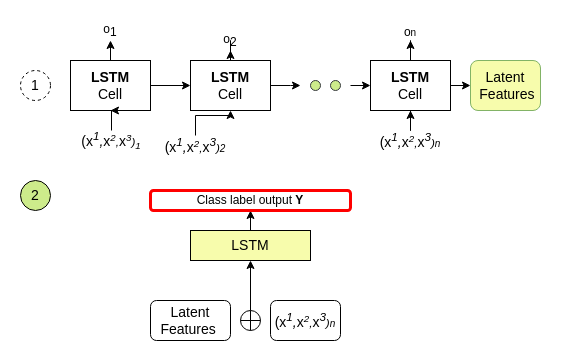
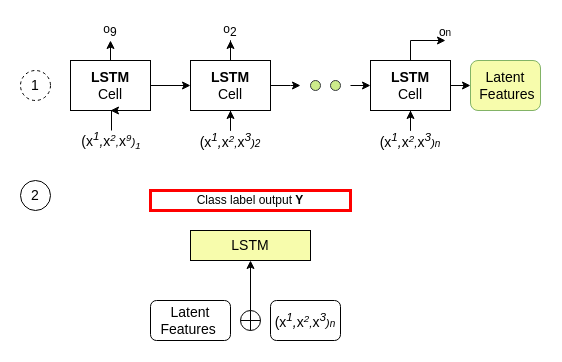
node "o1": label "o1" -> "o9"
node "on": moved (411, 31) -> (446, 31)
node "o2": moved (231, 41) -> (231, 31)
node "(x1,x2,x3)1": label "(x1,x2,x3)1" -> "(x1,x2,x9)1"
node "(x1,x2,x3)2": moved (196, 146) -> (231, 141)
node "2": fillcolor #cdeb8b -> #ffffff
node "Class label output Y": shape rounded rectangle -> rectangle
edge "LSTM" -> "Class label output Y": removed
